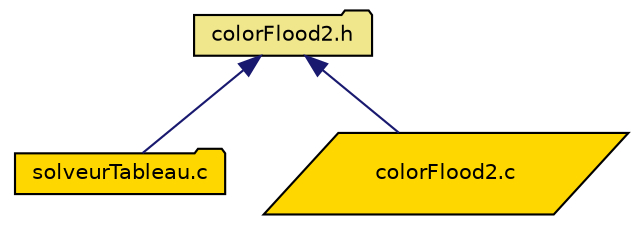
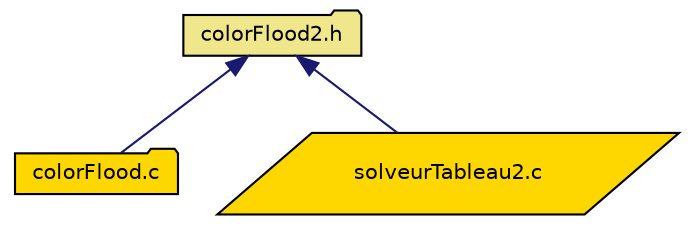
node "solveurTableau.c": label "solveurTableau.c" -> "colorFlood.c"
node "colorFlood2.c": label "colorFlood2.c" -> "solveurTableau2.c"
